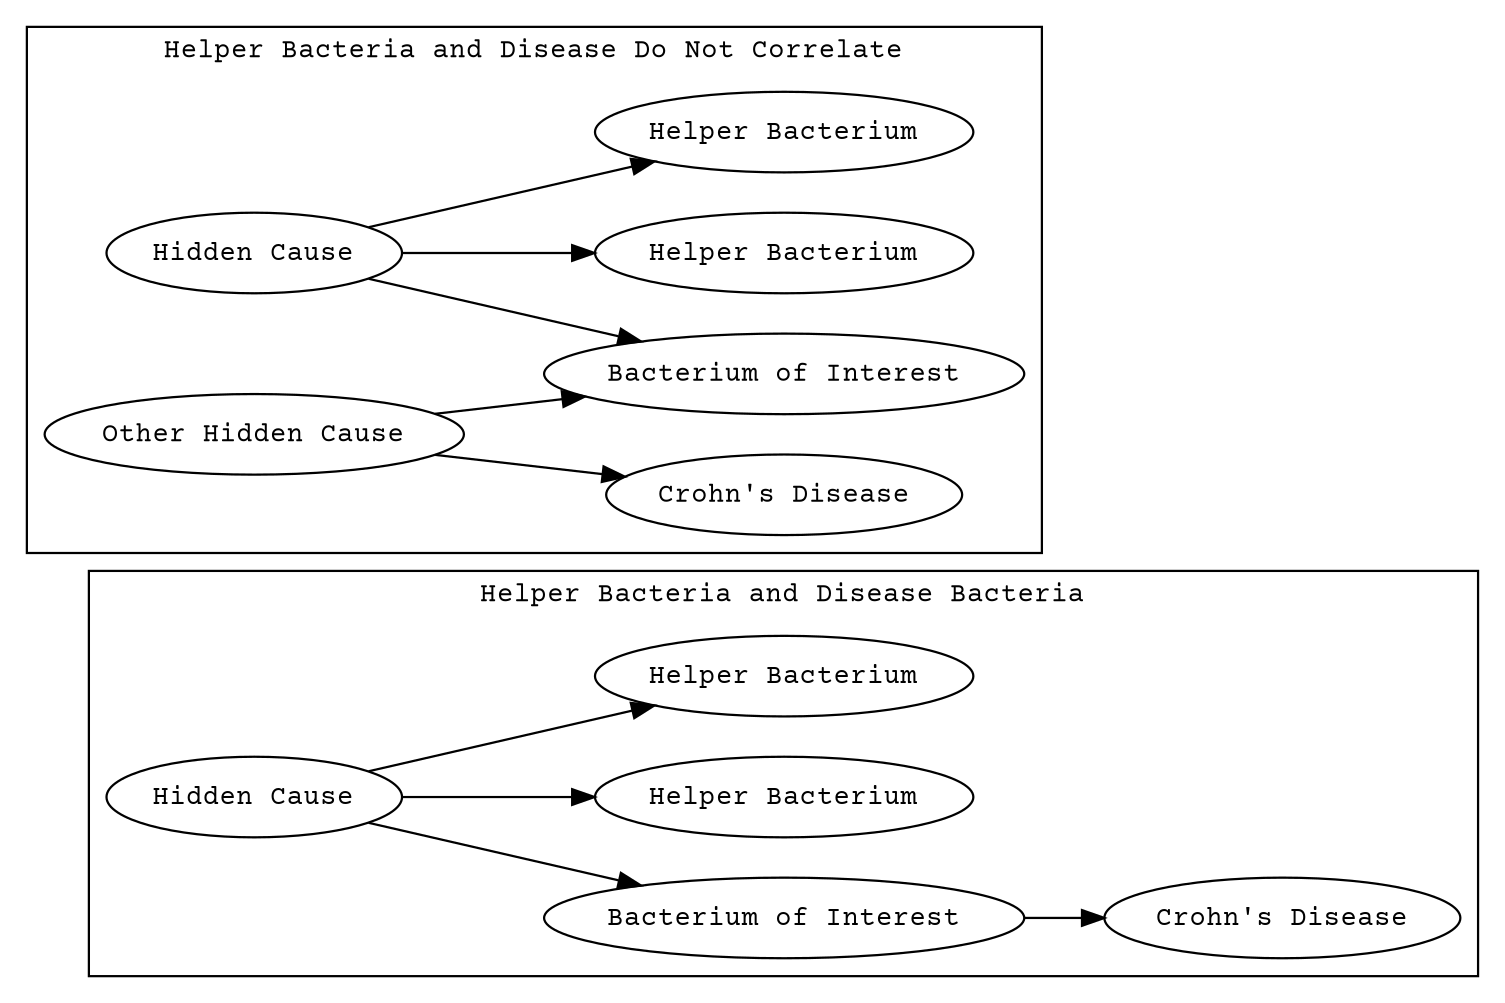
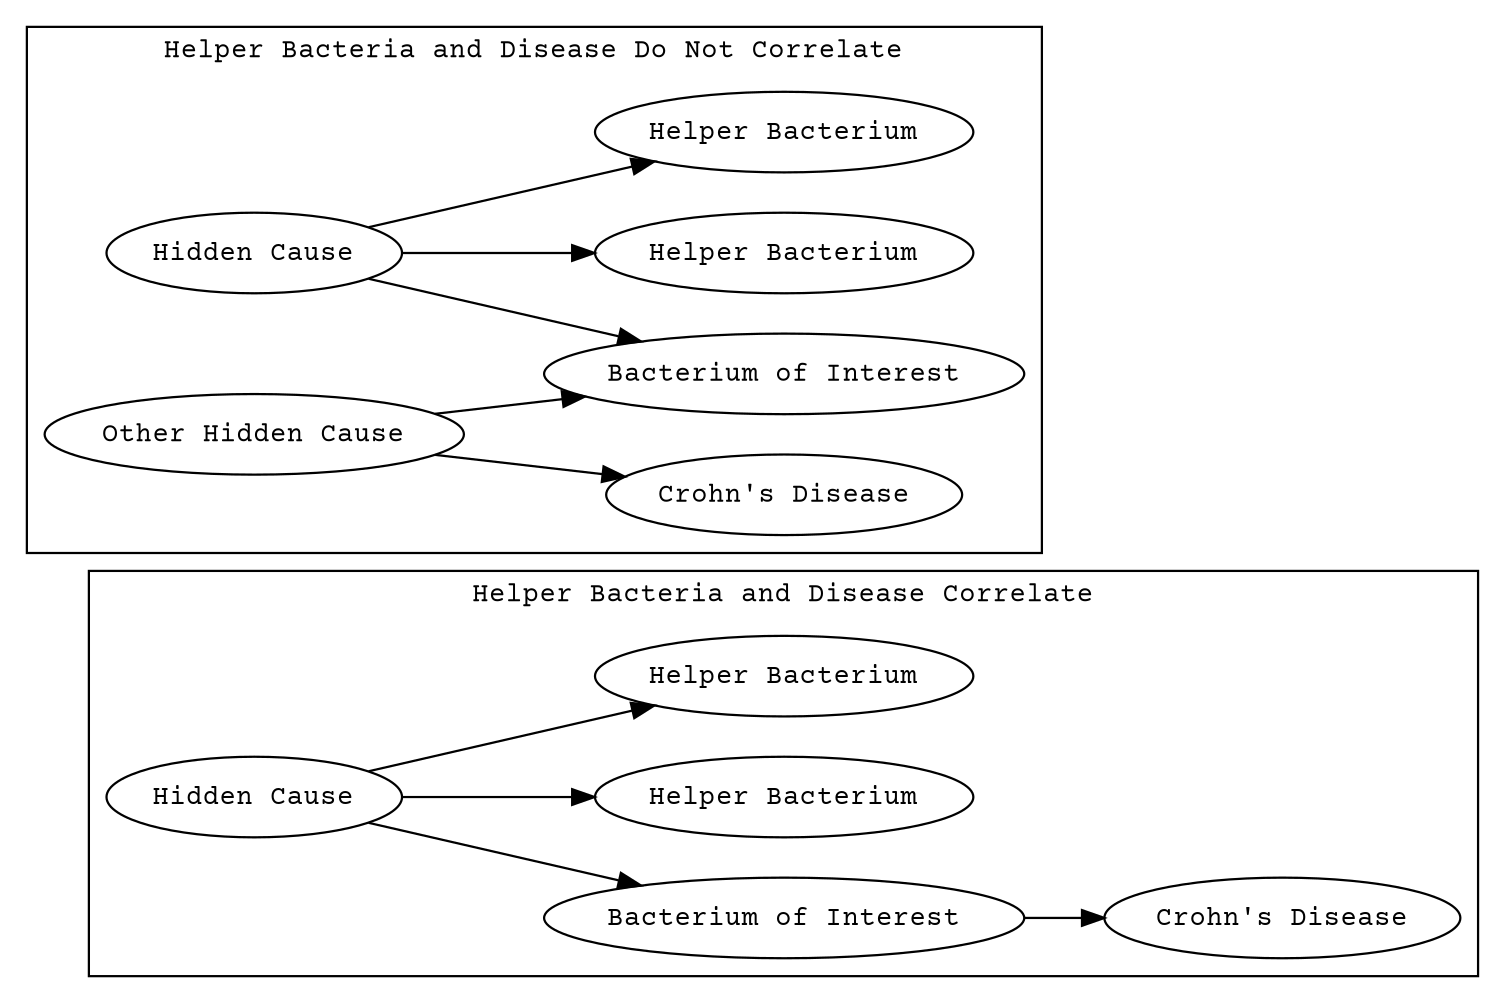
cluster "Helper Bacteria and Disease Bacteria": label "Helper Bacteria and Disease Bacteria" -> "Helper Bacteria and Disease Correlate"
